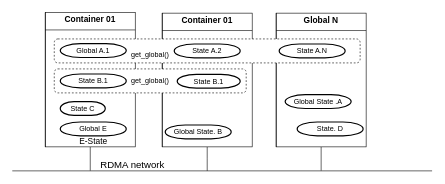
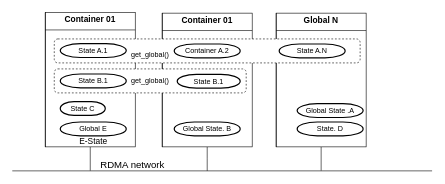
node "Global A.1": label "Global A.1" -> "State A.1"
node "State A.2": label "State A.2" -> "Container A.2"
node "Global State .A": moved (318, 101) -> (330, 110)
node "Global State. B": moved (198, 132) -> (207, 129)
